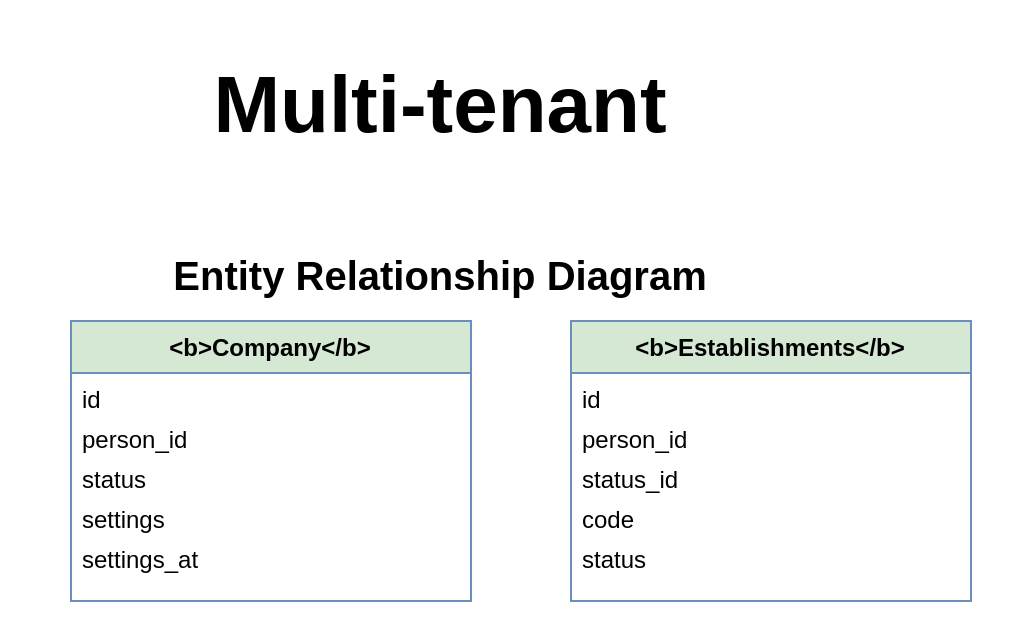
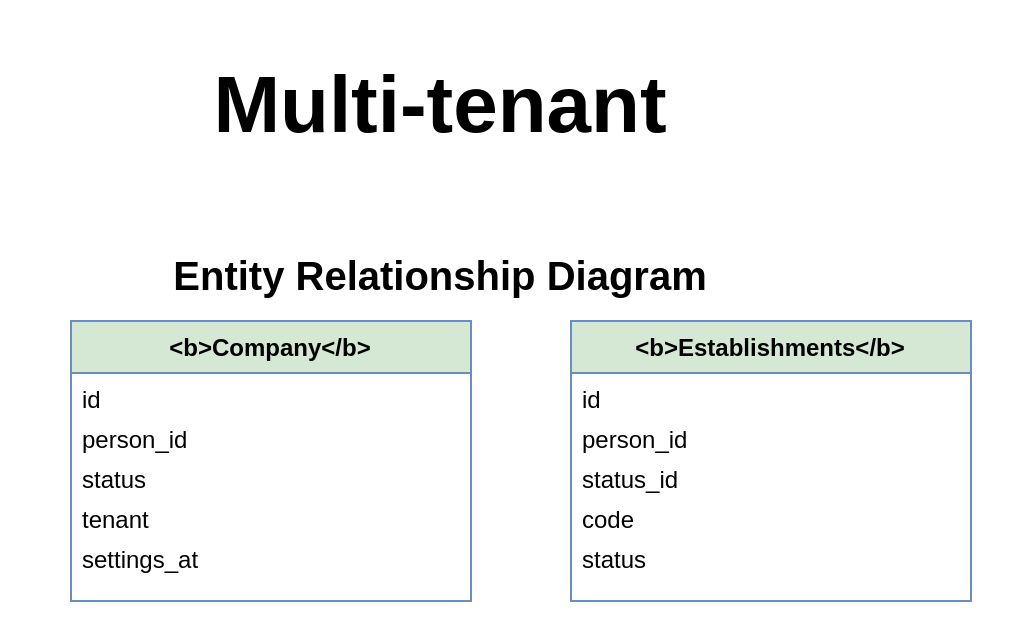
node "settings": label "settings" -> "tenant"
